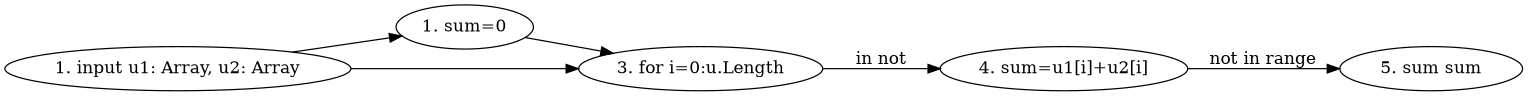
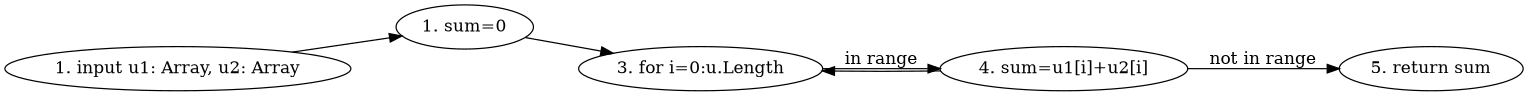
edge "3. for i=0:u.Length" -> "4. sum=u1[i]+u2[i]": label "in not" -> "in range"
edge "1. input u1: Array, u2: Array" -> "3. for i=0:u.Length": now "4. sum=u1[i]+u2[i]" -> "3. for i=0:u.Length"
node "5. sum sum": label "5. sum sum" -> "5. return sum"
